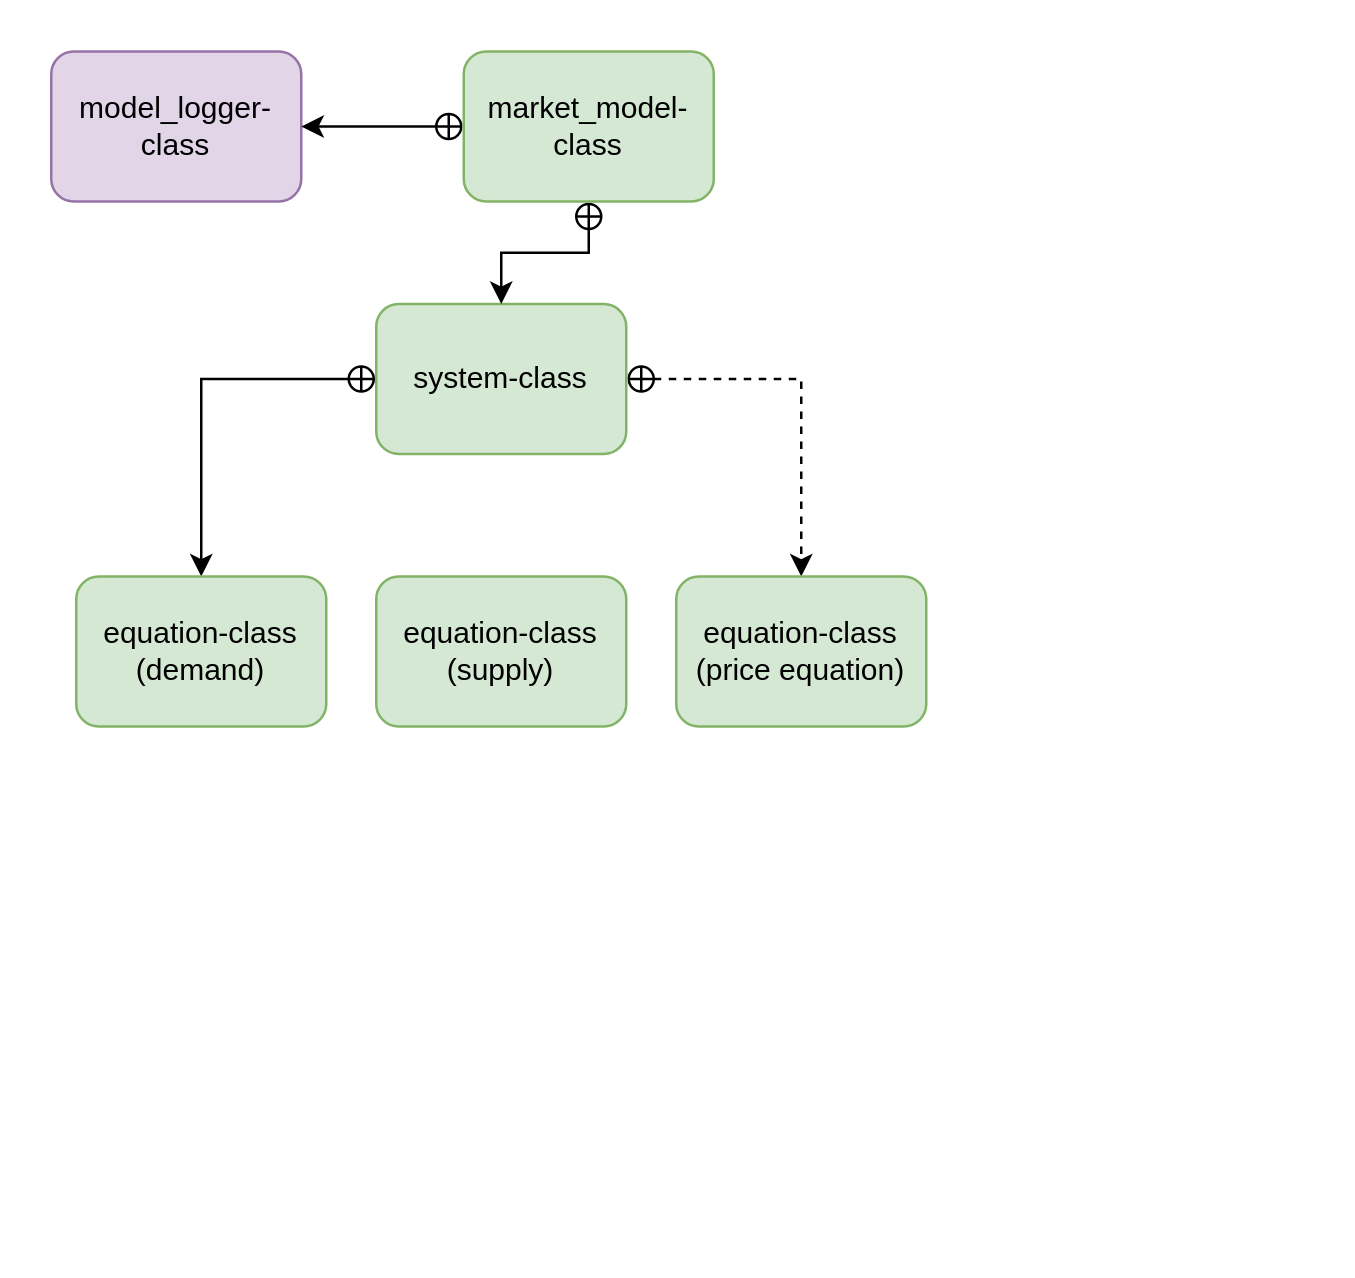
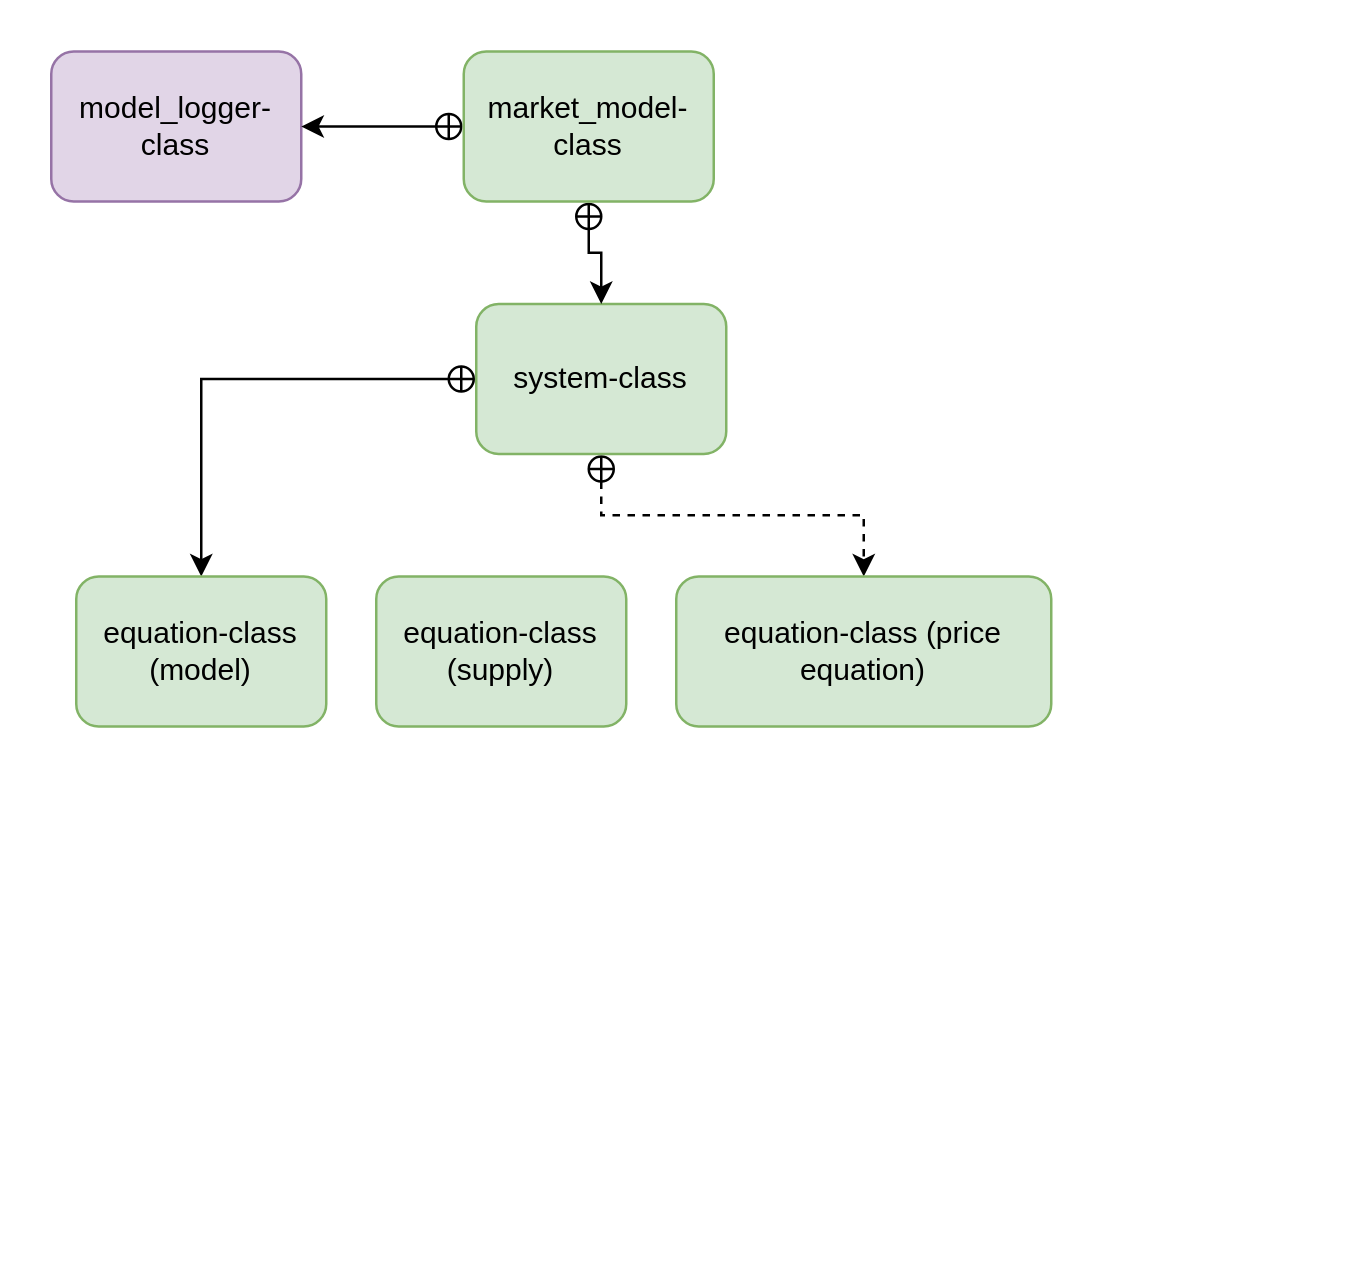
node "system-class": moved (501, 379) -> (601, 379)
node "equation-class (demand)": label "equation-class (demand)" -> "equation-class (model)"
node "equation-class (price equation)": size 250x150 -> 375x150
